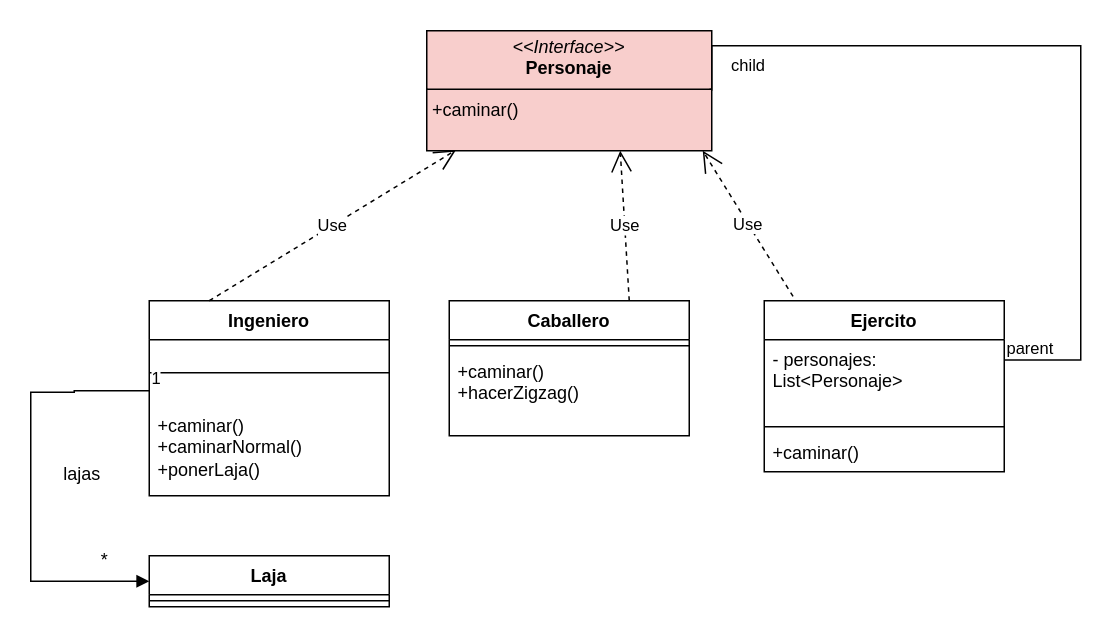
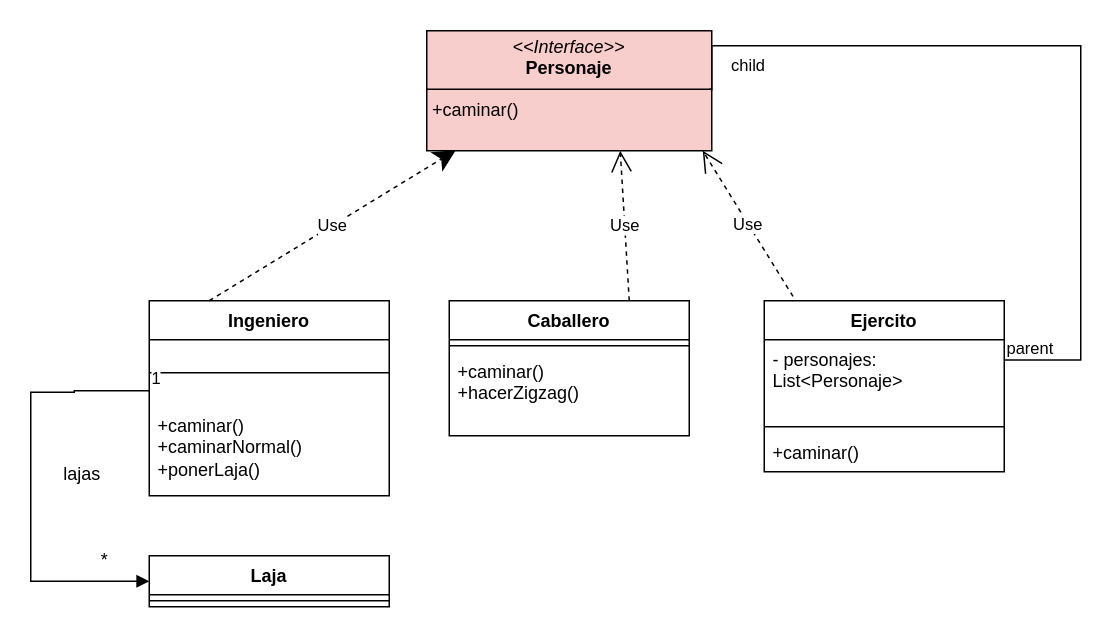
edge "Ingeniero" -> "<<Interface>> Personaje +caminar()": arrowhead open -> classic
